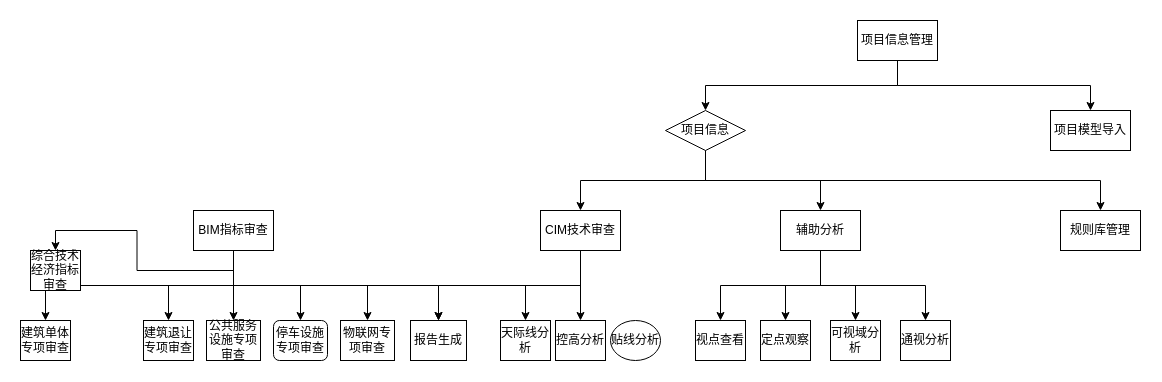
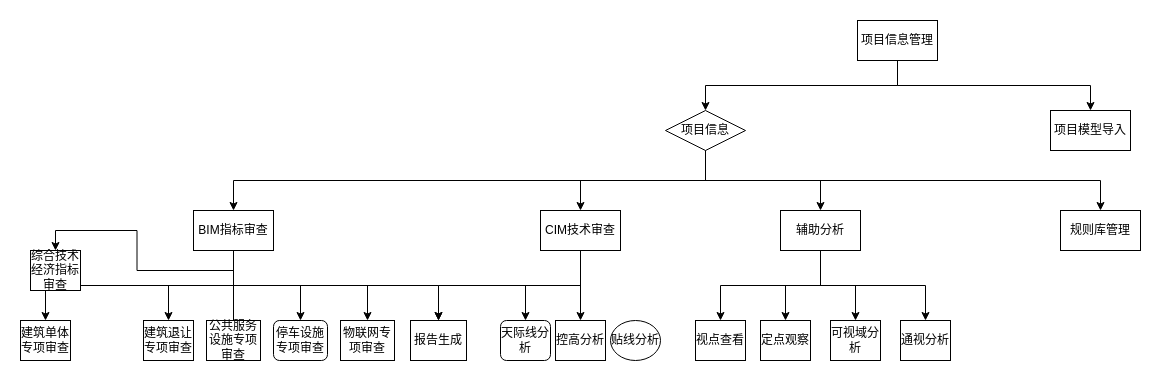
edge "项目信息" -> "BIM指标审查": added
edge "BIM指标审查" -> "公共服务设施专项审查": arrowhead classic -> none
node "天际线分析": shape rectangle -> rounded rectangle
